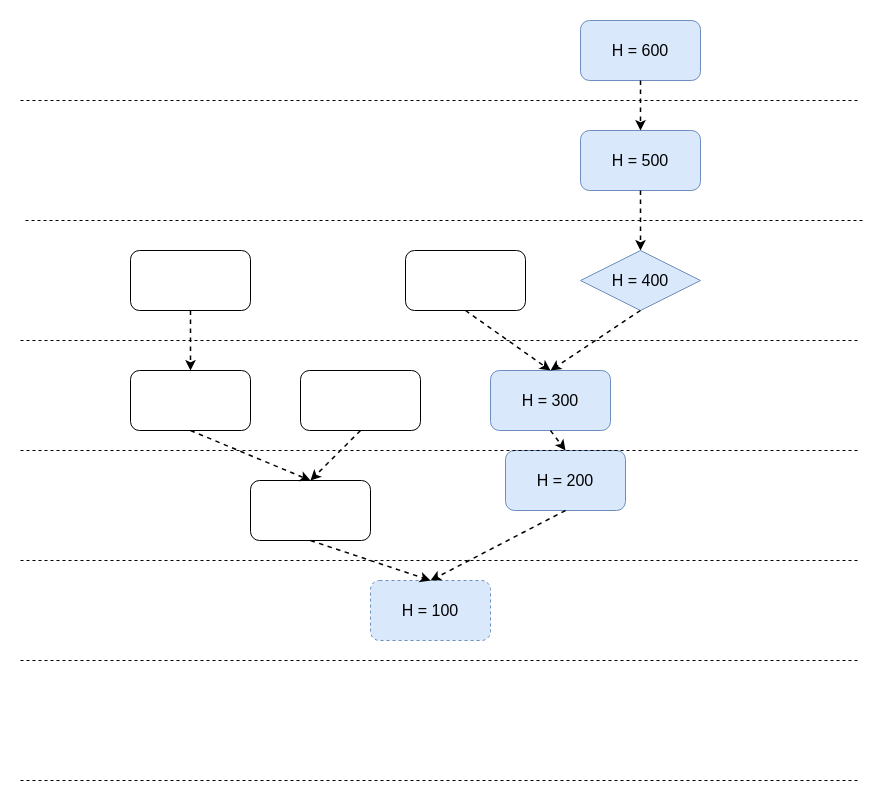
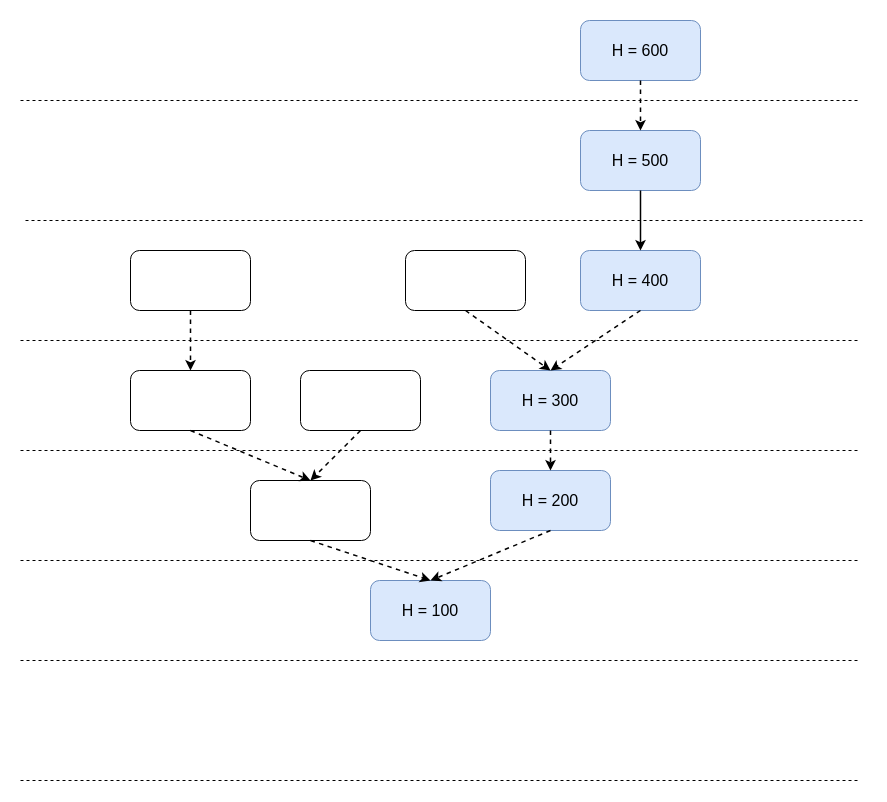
edge "H = 500" -> "H = 400": style dashed -> solid
node "H = 400": shape diamond -> rounded rectangle
node "H = 200": moved (566, 481) -> (551, 501)
node "H = 100": style dashed -> solid
